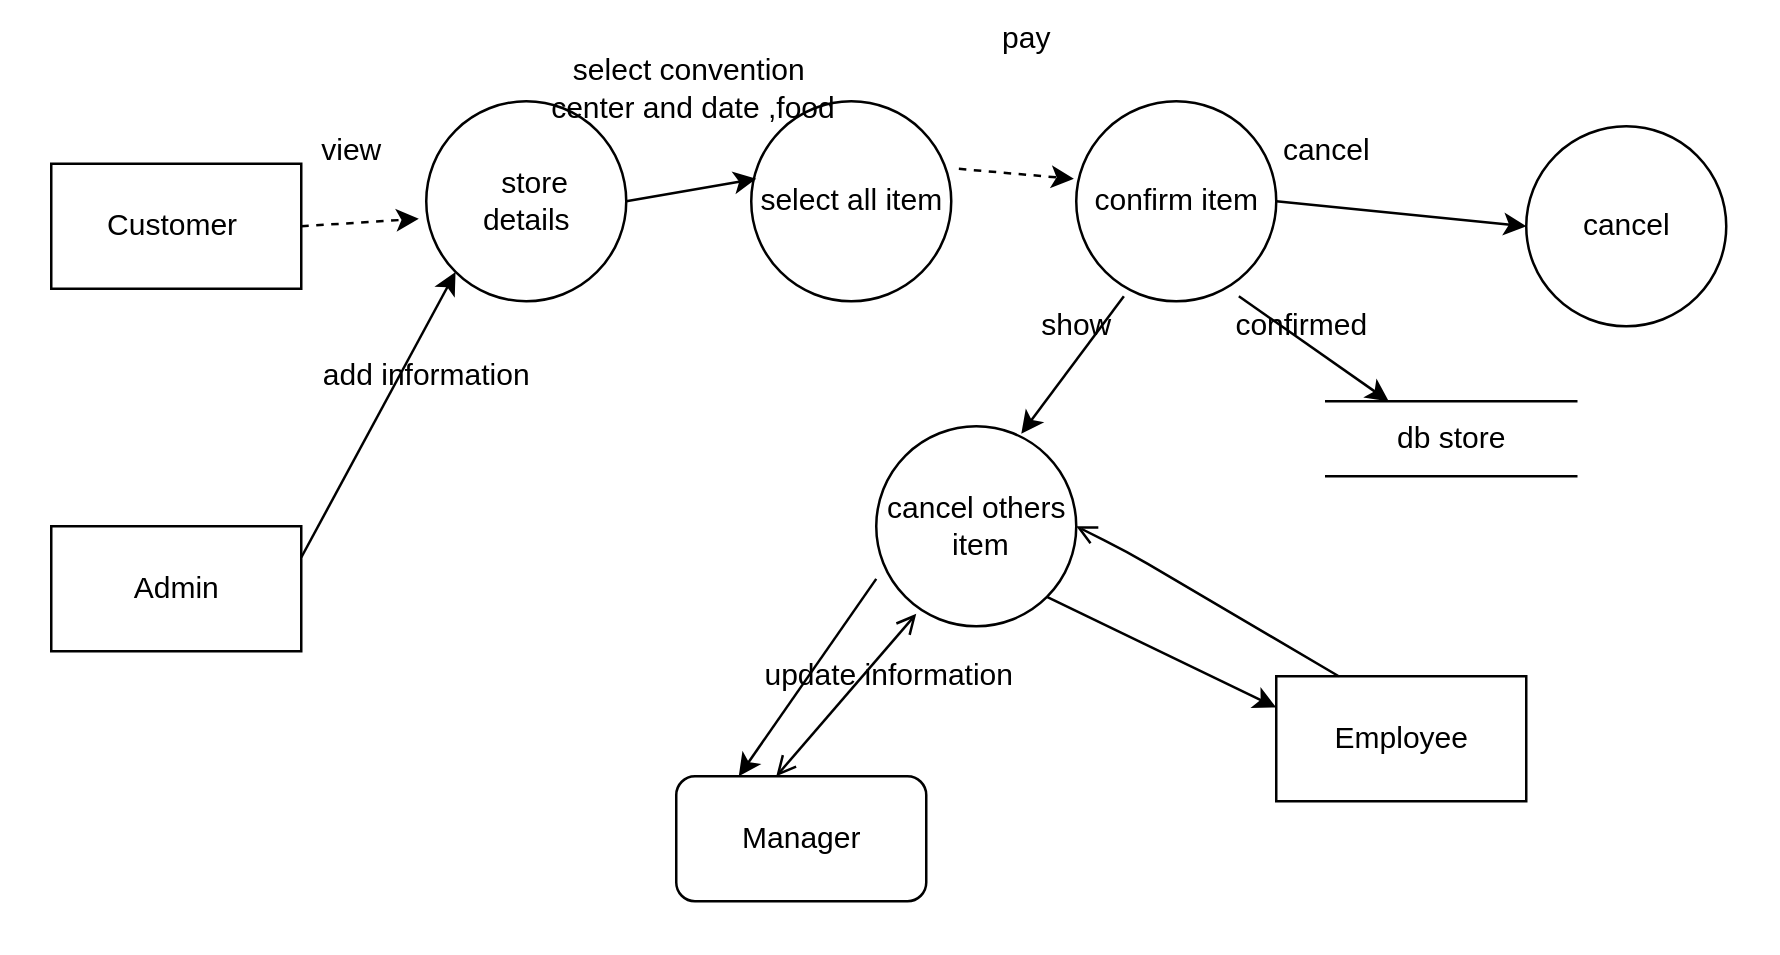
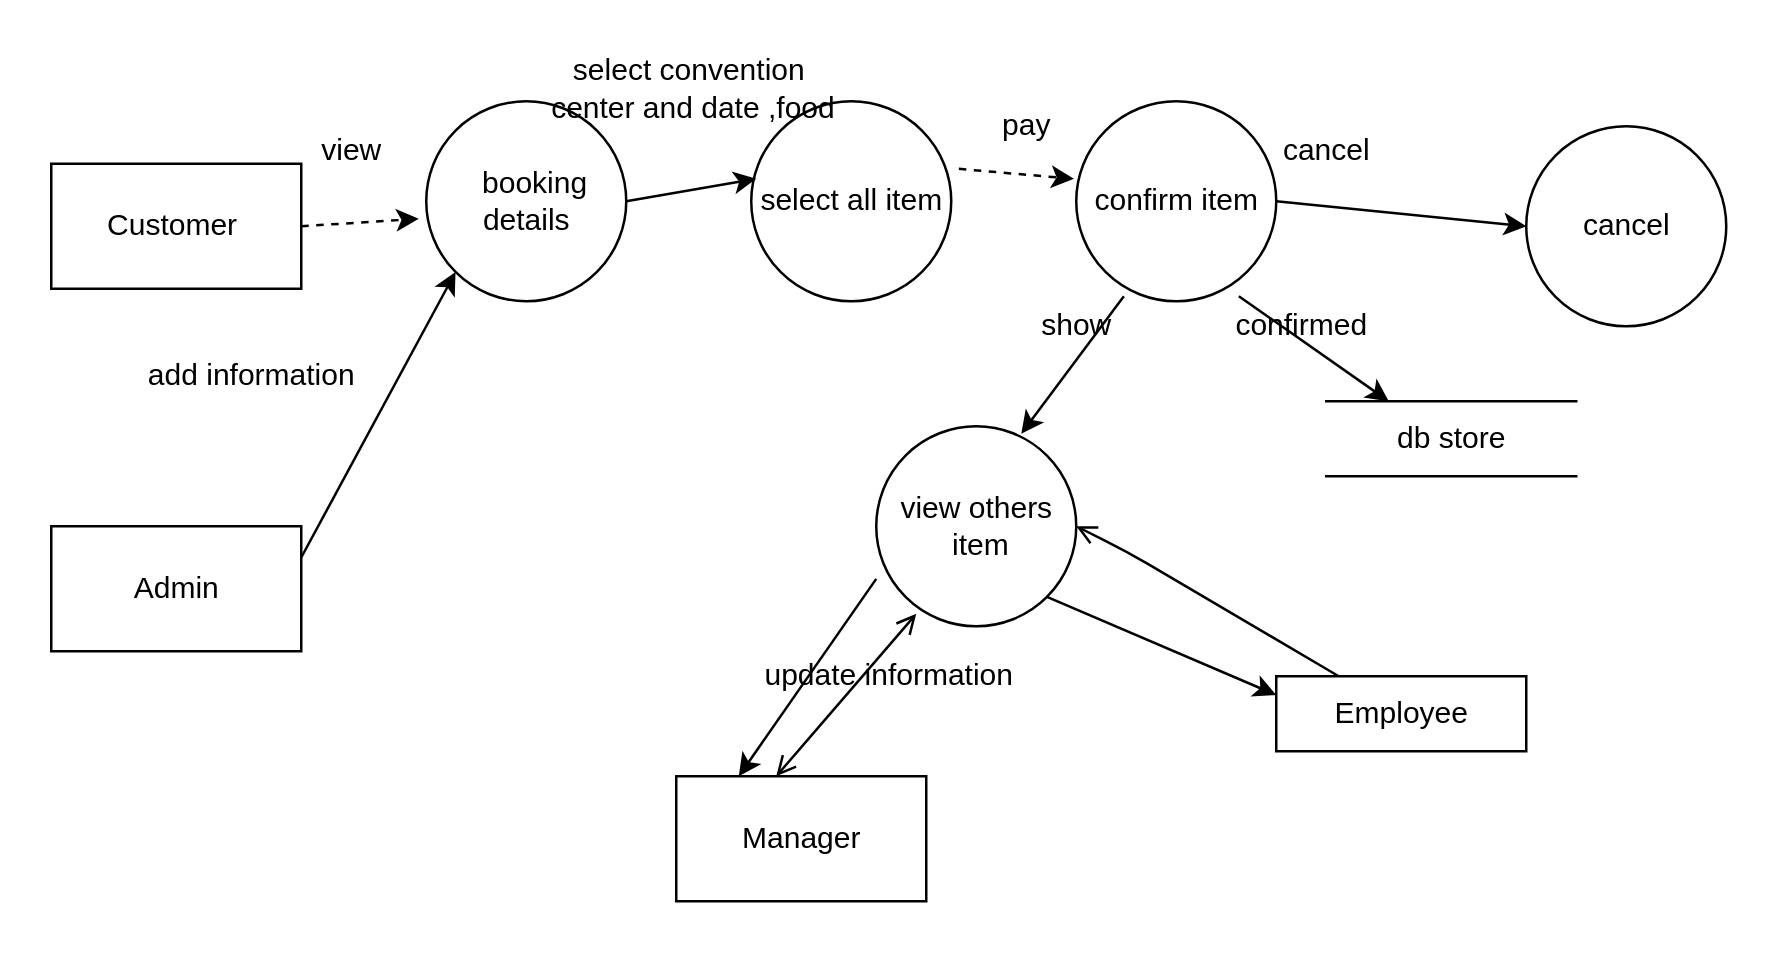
node "pay": moved (1026, 39) -> (1026, 126)
node "store details": label "store details" -> "booking details"
node "add information": moved (426, 376) -> (251, 376)
node "cancel others item": label "cancel others item" -> "view others item"
node "Employee": size 250x125 -> 250x75
node "Manager": shape rounded rectangle -> rectangle
